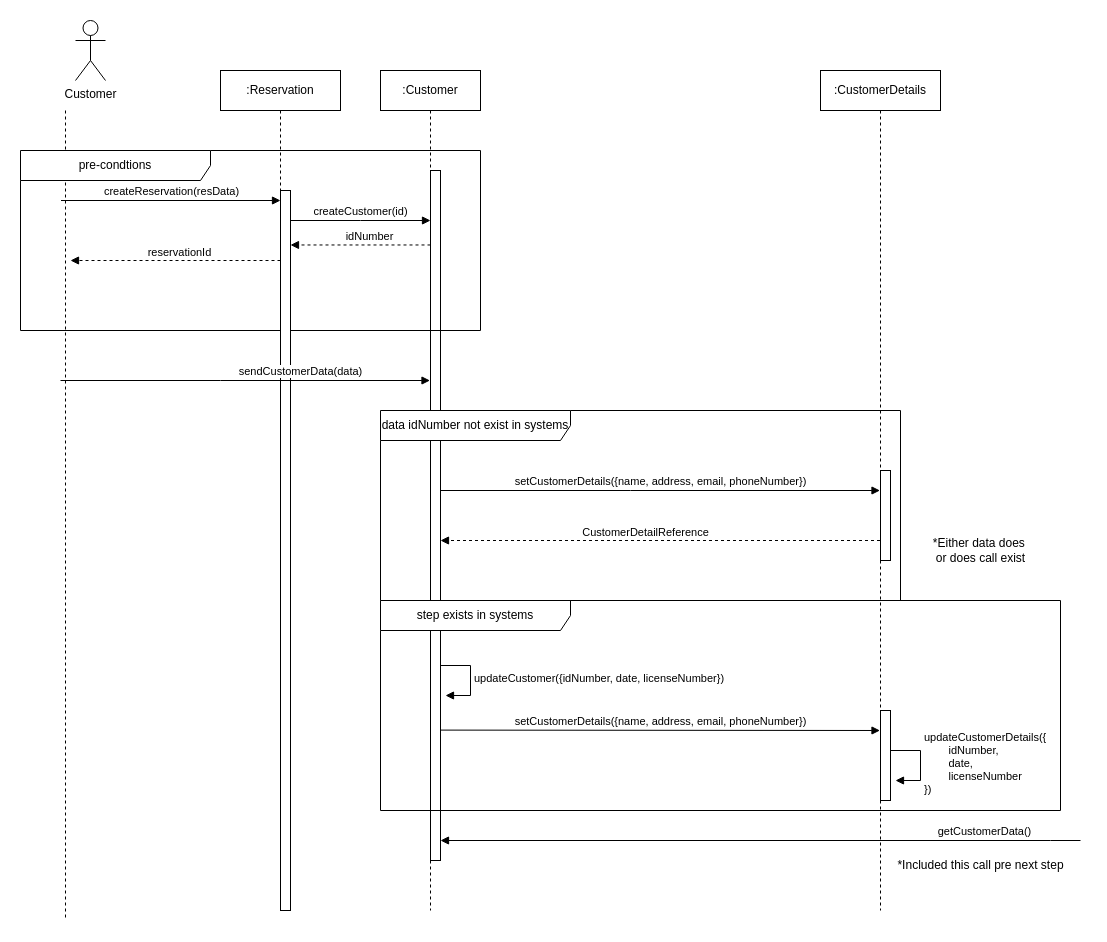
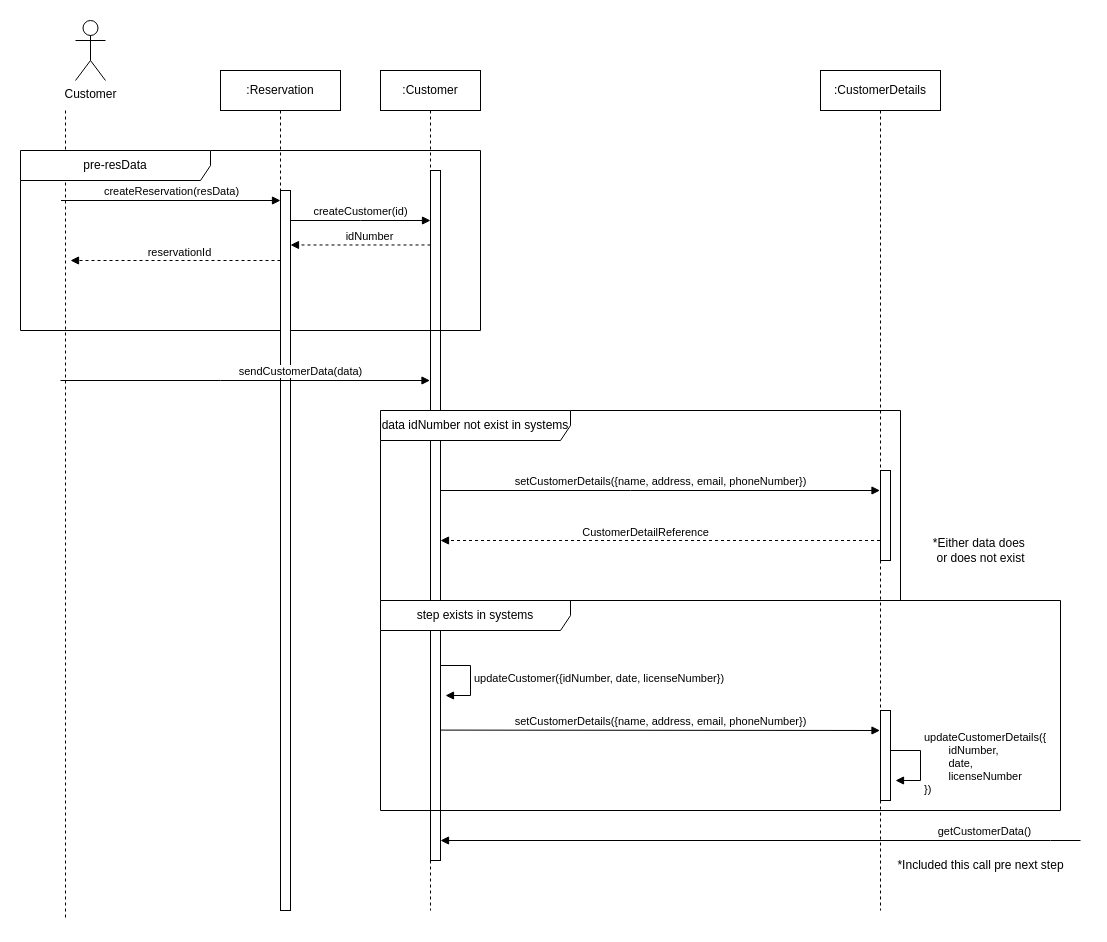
node "pre-condtions": label "pre-condtions" -> "pre-resData"
node "*Either data does or does call exist": label "*Either data does or does call exist" -> "*Either data does or does not exist"
